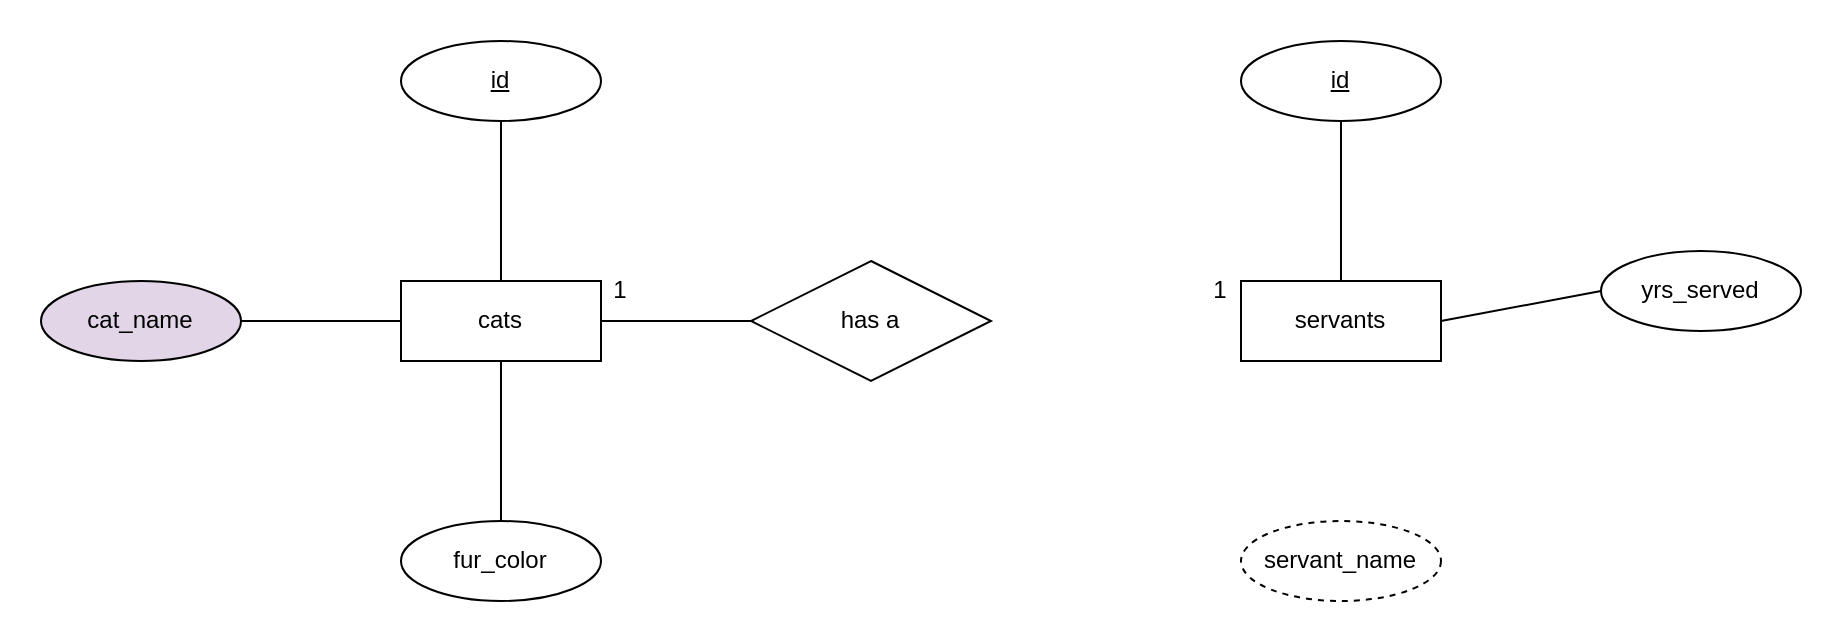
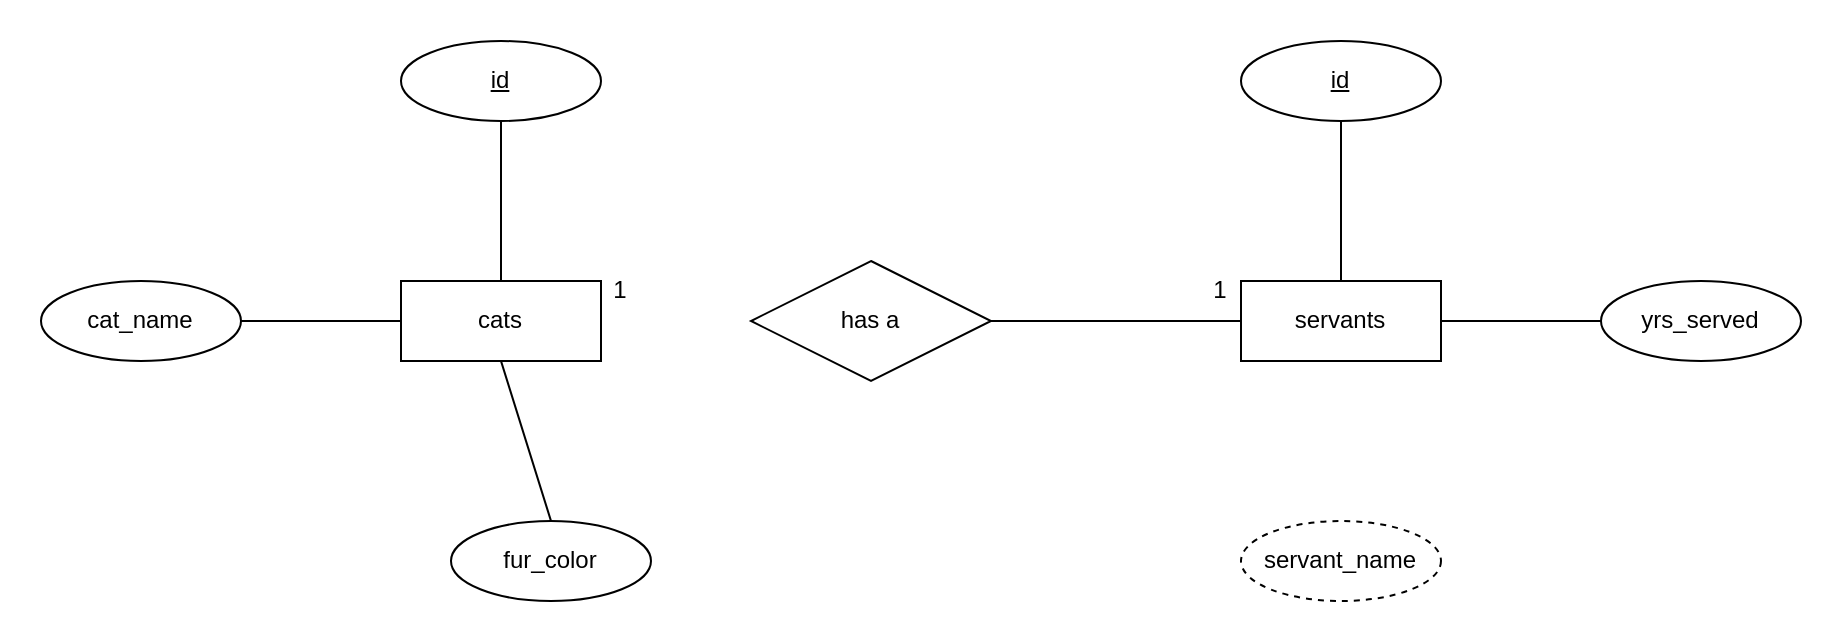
node "yrs_served": moved (1701, 291) -> (1701, 321)
node "cat_name": fillcolor #e1d5e7 -> #ffffff
edge "cats" -- "has a": removed
edge "has a" -- "servants": added
node "fur_color": moved (501, 561) -> (551, 561)
